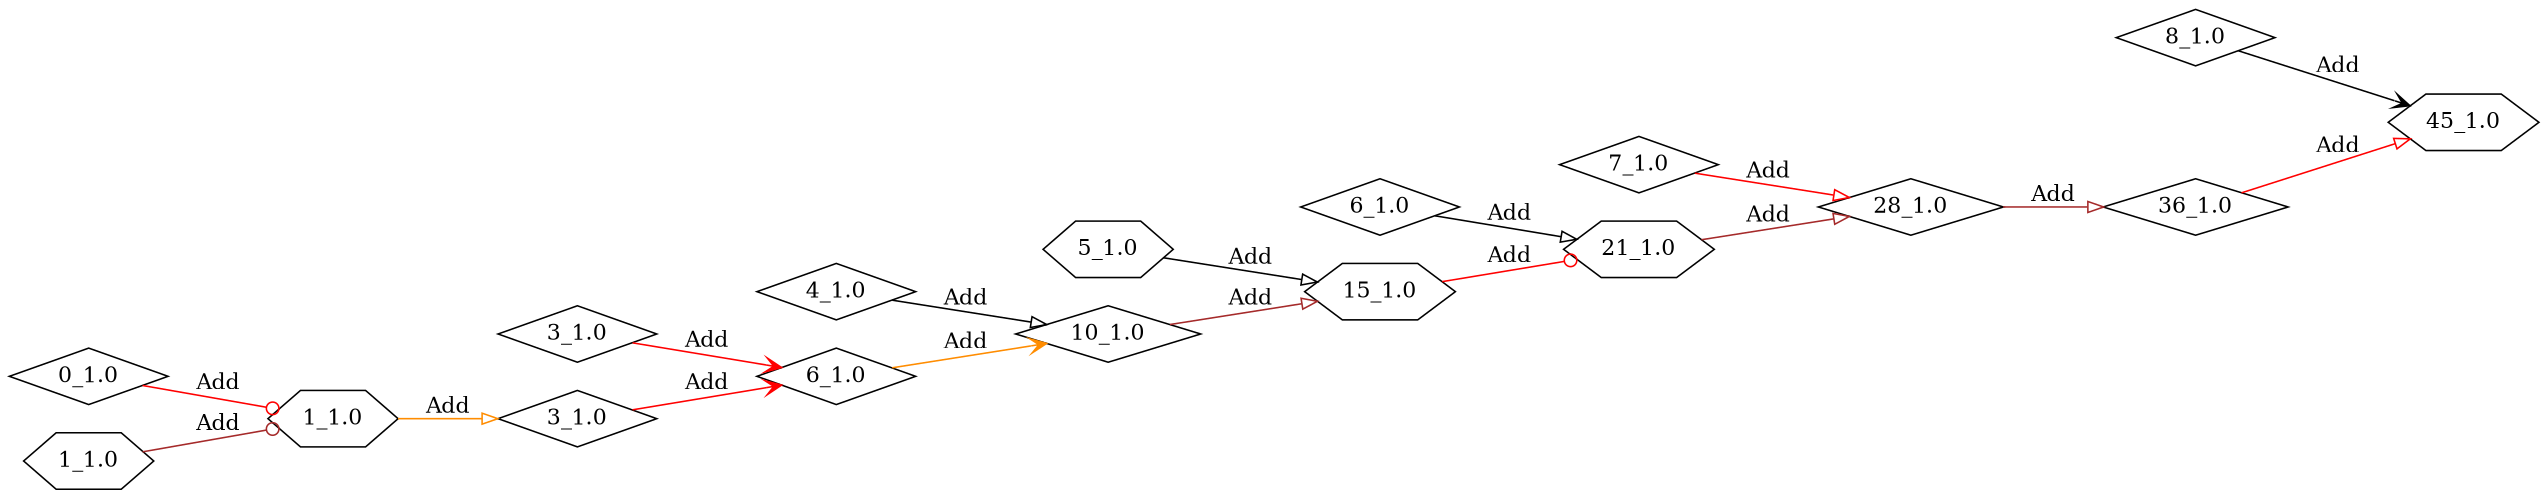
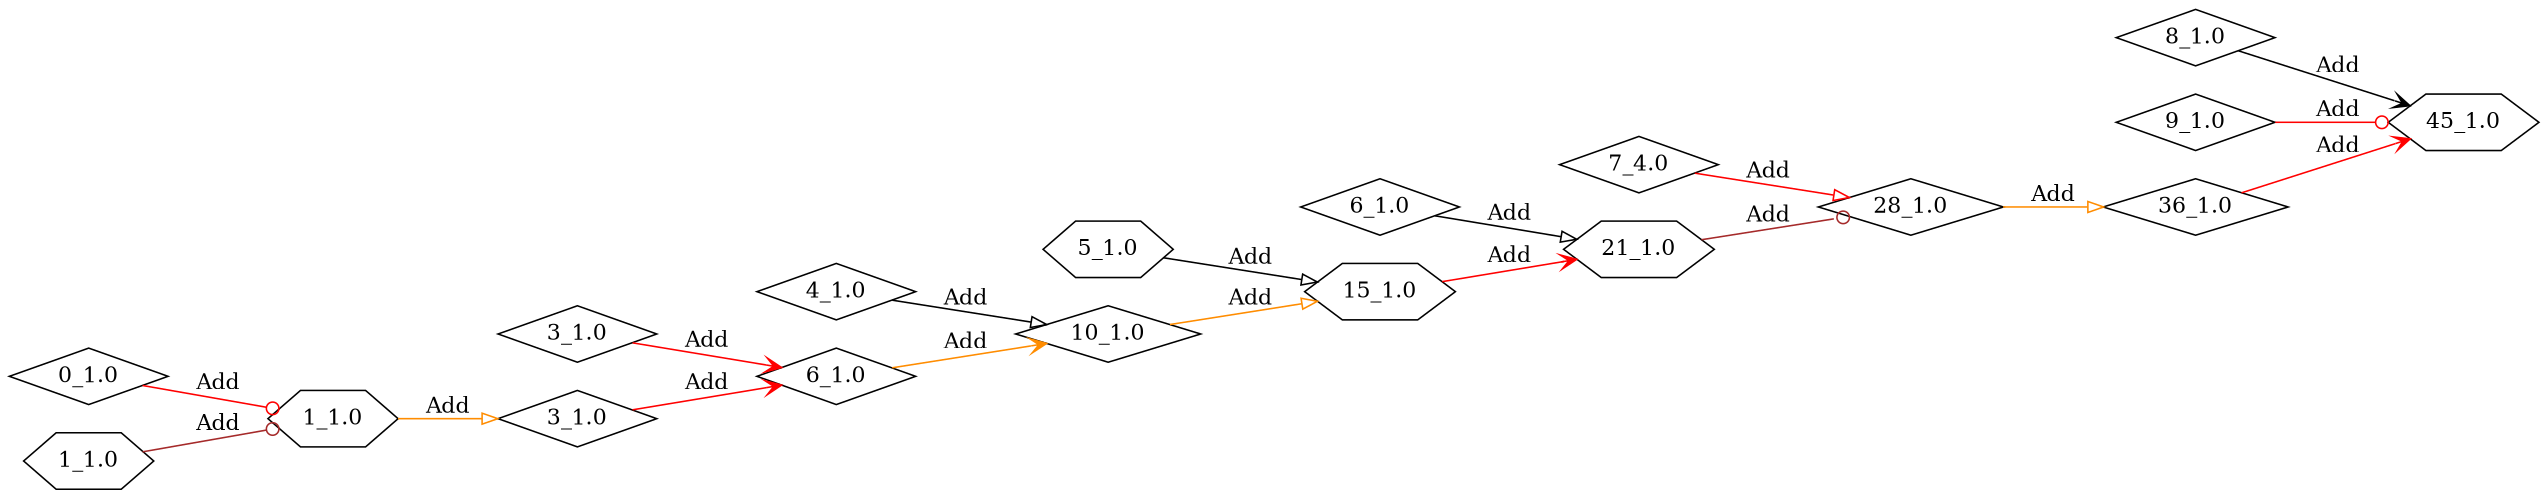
node "9_1.0": added
node "7_1.0": label "7_1.0" -> "7_4.0"
edge "36_1.0" -> "45_1.0": arrowhead onormal -> vee
edge "28_1.0" -> "36_1.0": color brown -> darkorange
edge "21_1.0" -> "28_1.0": arrowhead onormal -> odot
edge "15_1.0" -> "21_1.0": arrowhead odot -> vee
edge "10_1.0" -> "15_1.0": color brown -> darkorange
